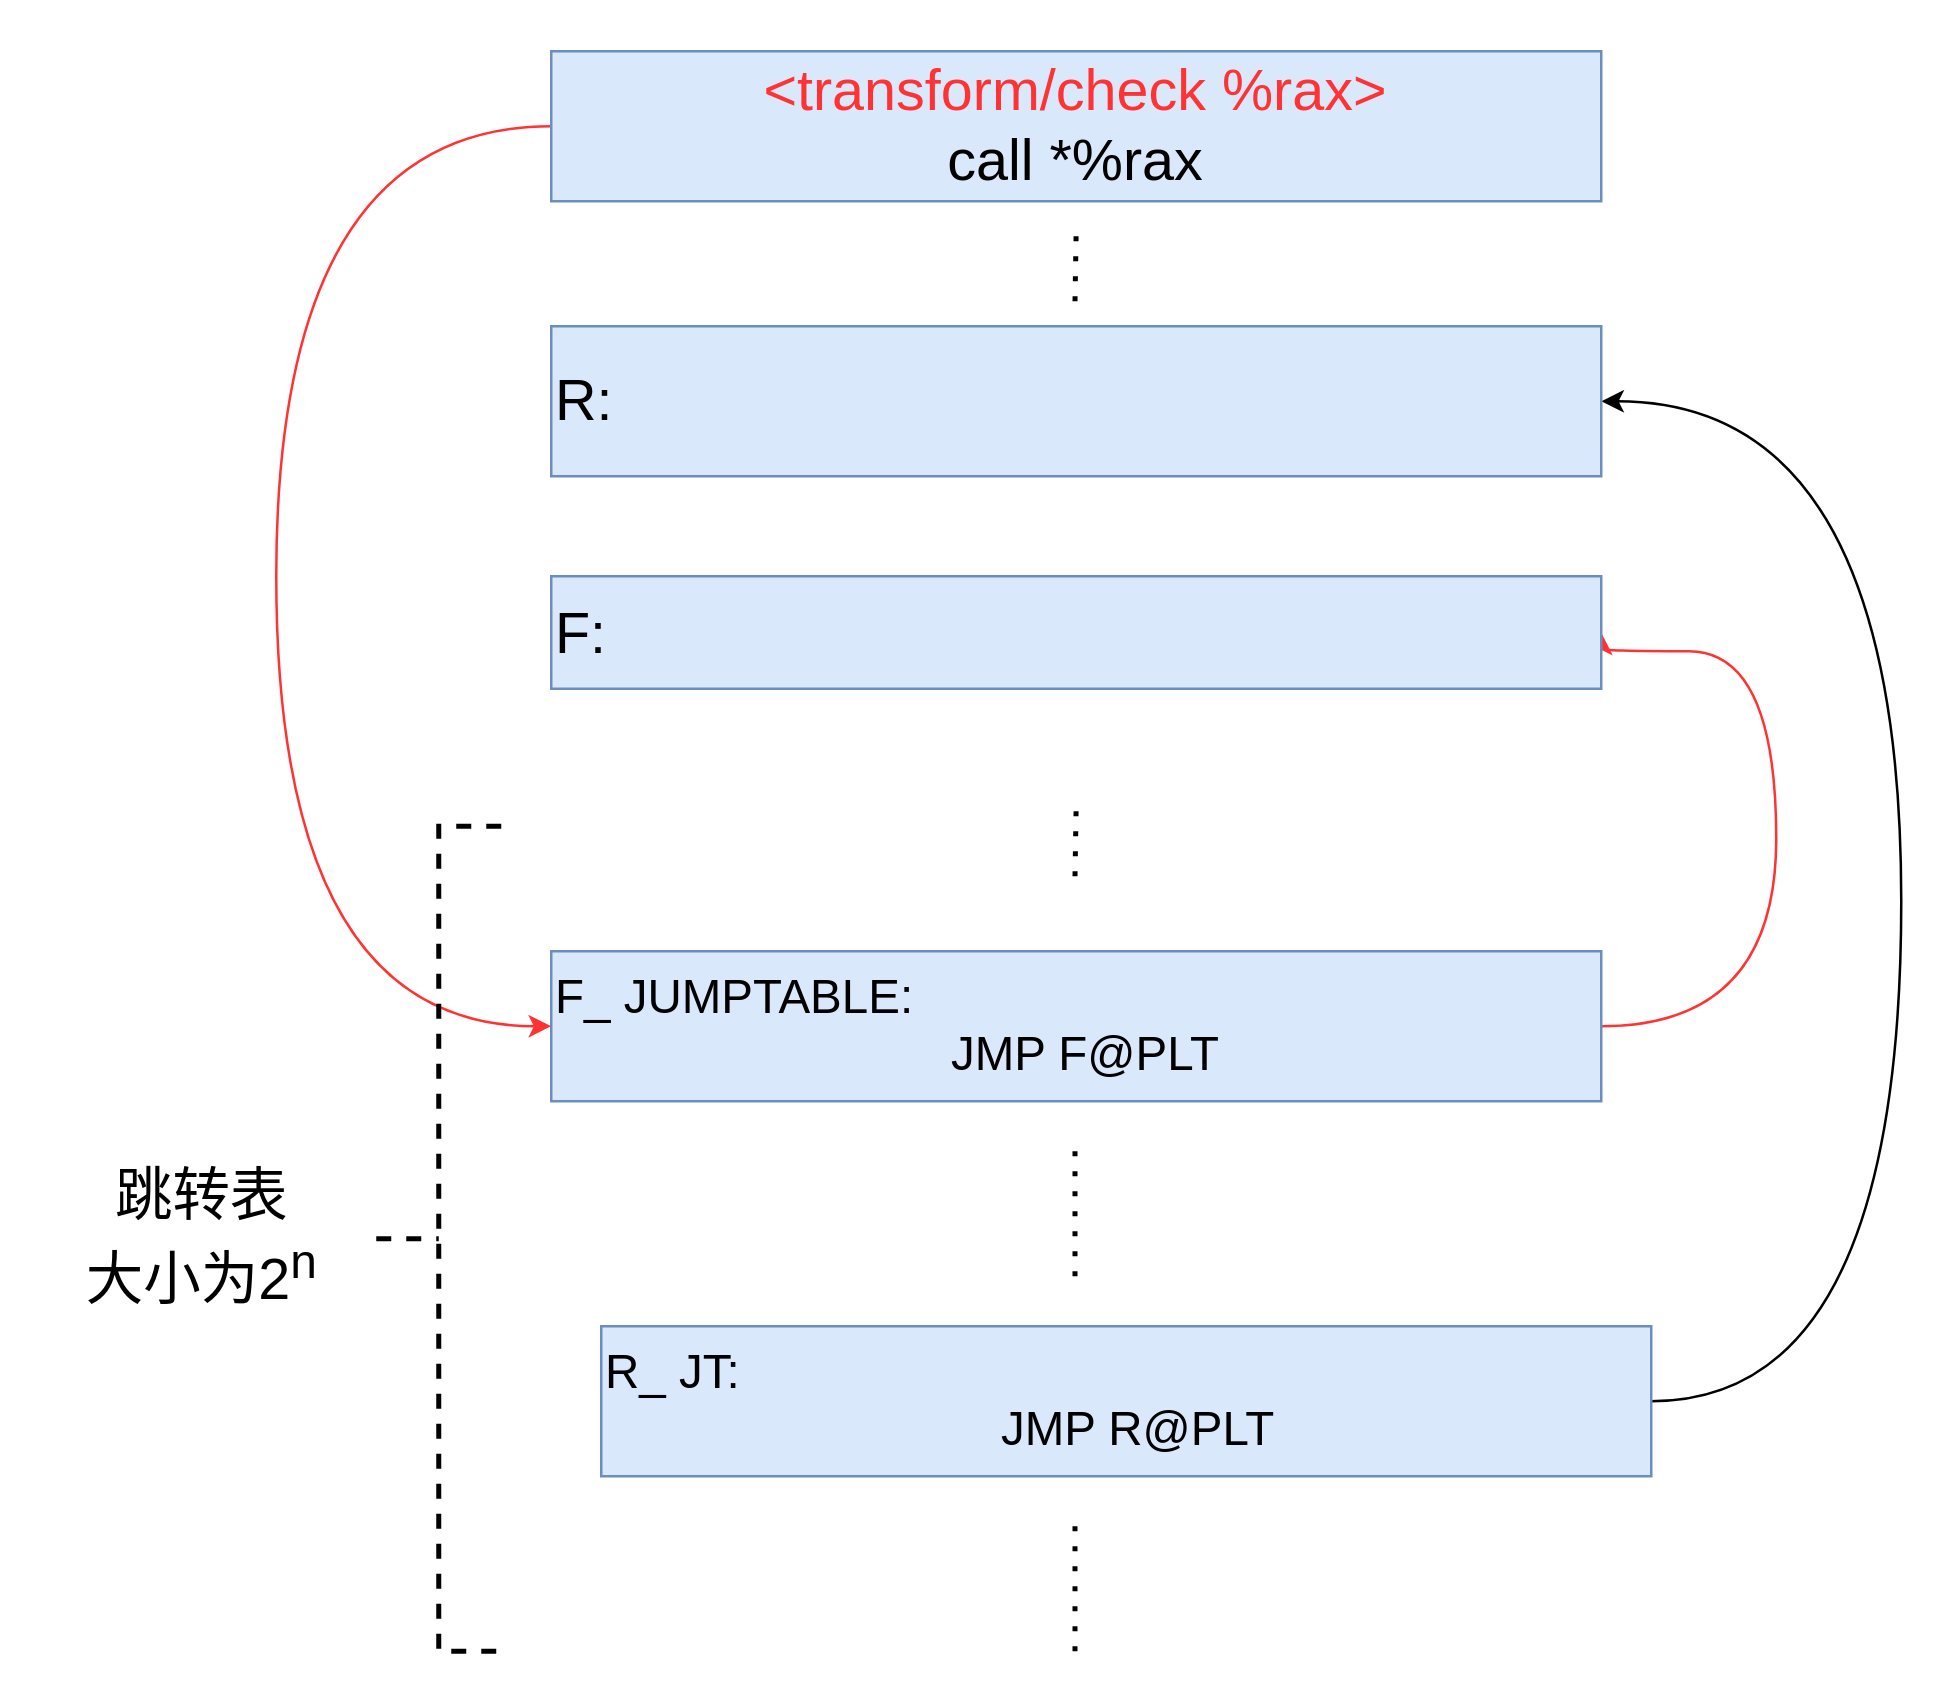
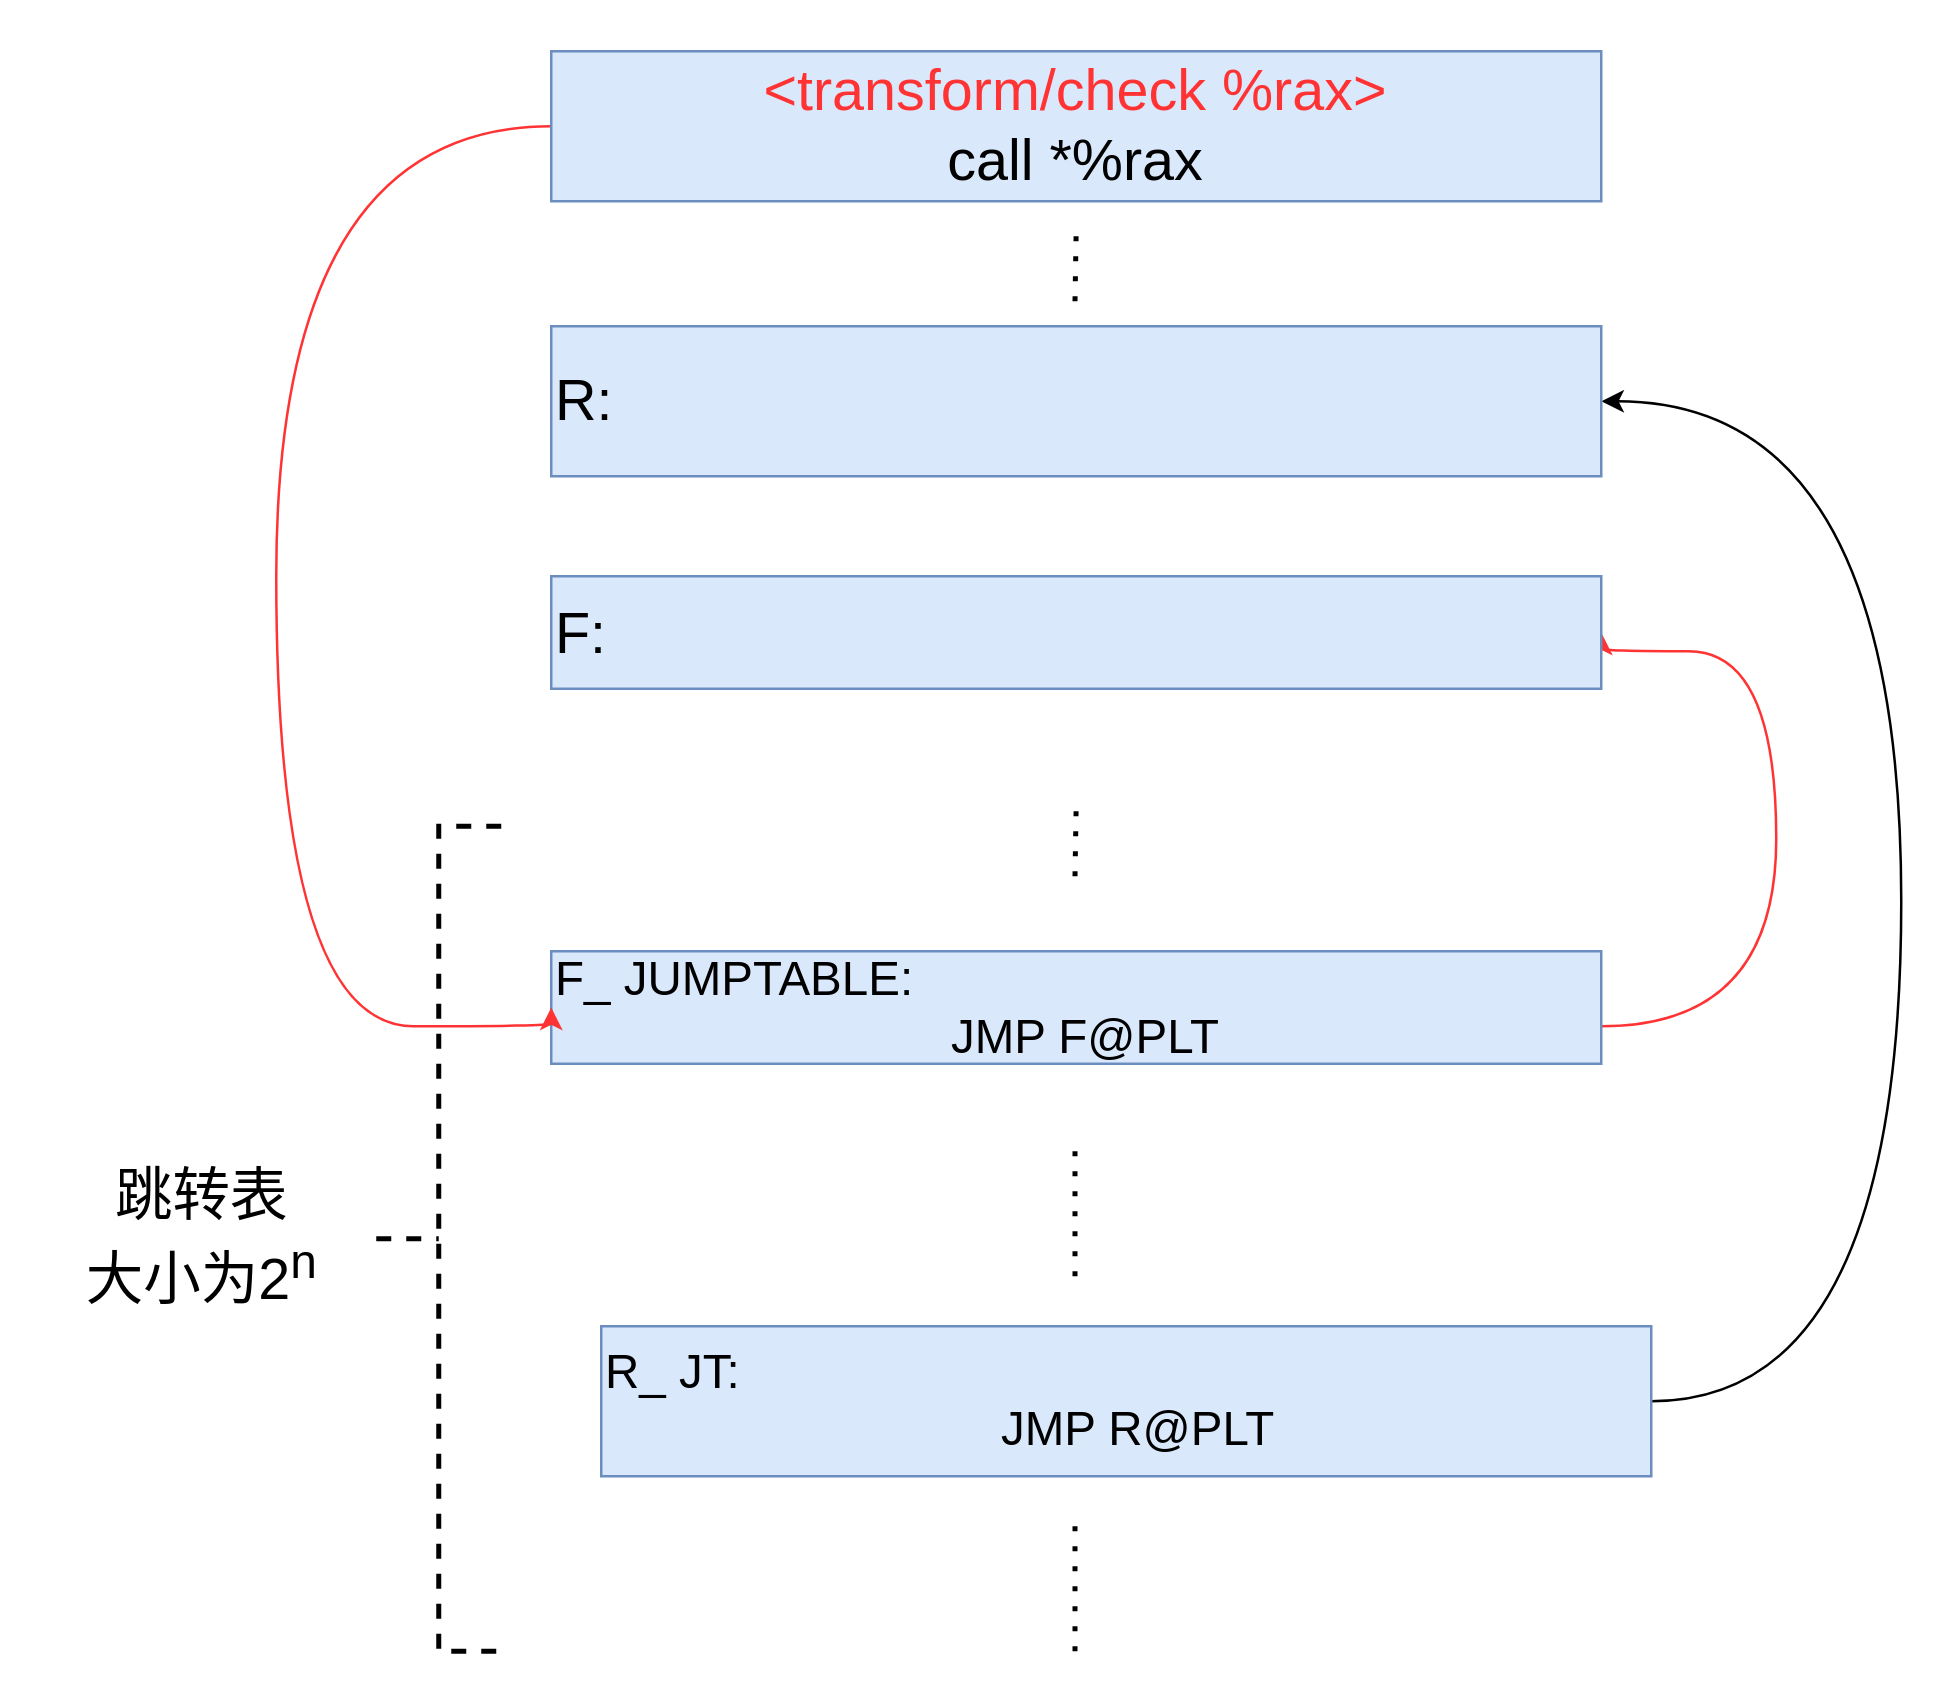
node "F_ JUMPTABLE: JMP F@PLT": size 1050x150 -> 1050x113
